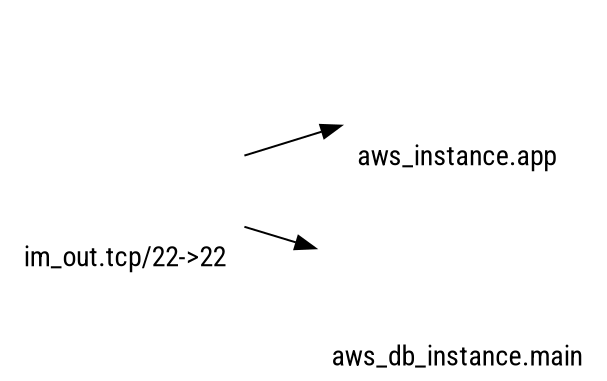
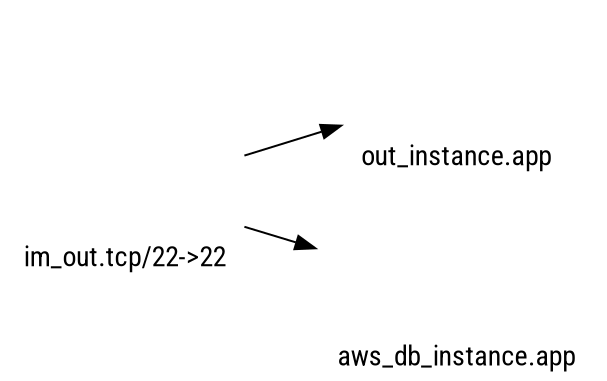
node "aws_instance.app": label "aws_instance.app" -> "out_instance.app"
node "aws_db_instance.main": label "aws_db_instance.main" -> "aws_db_instance.app"
